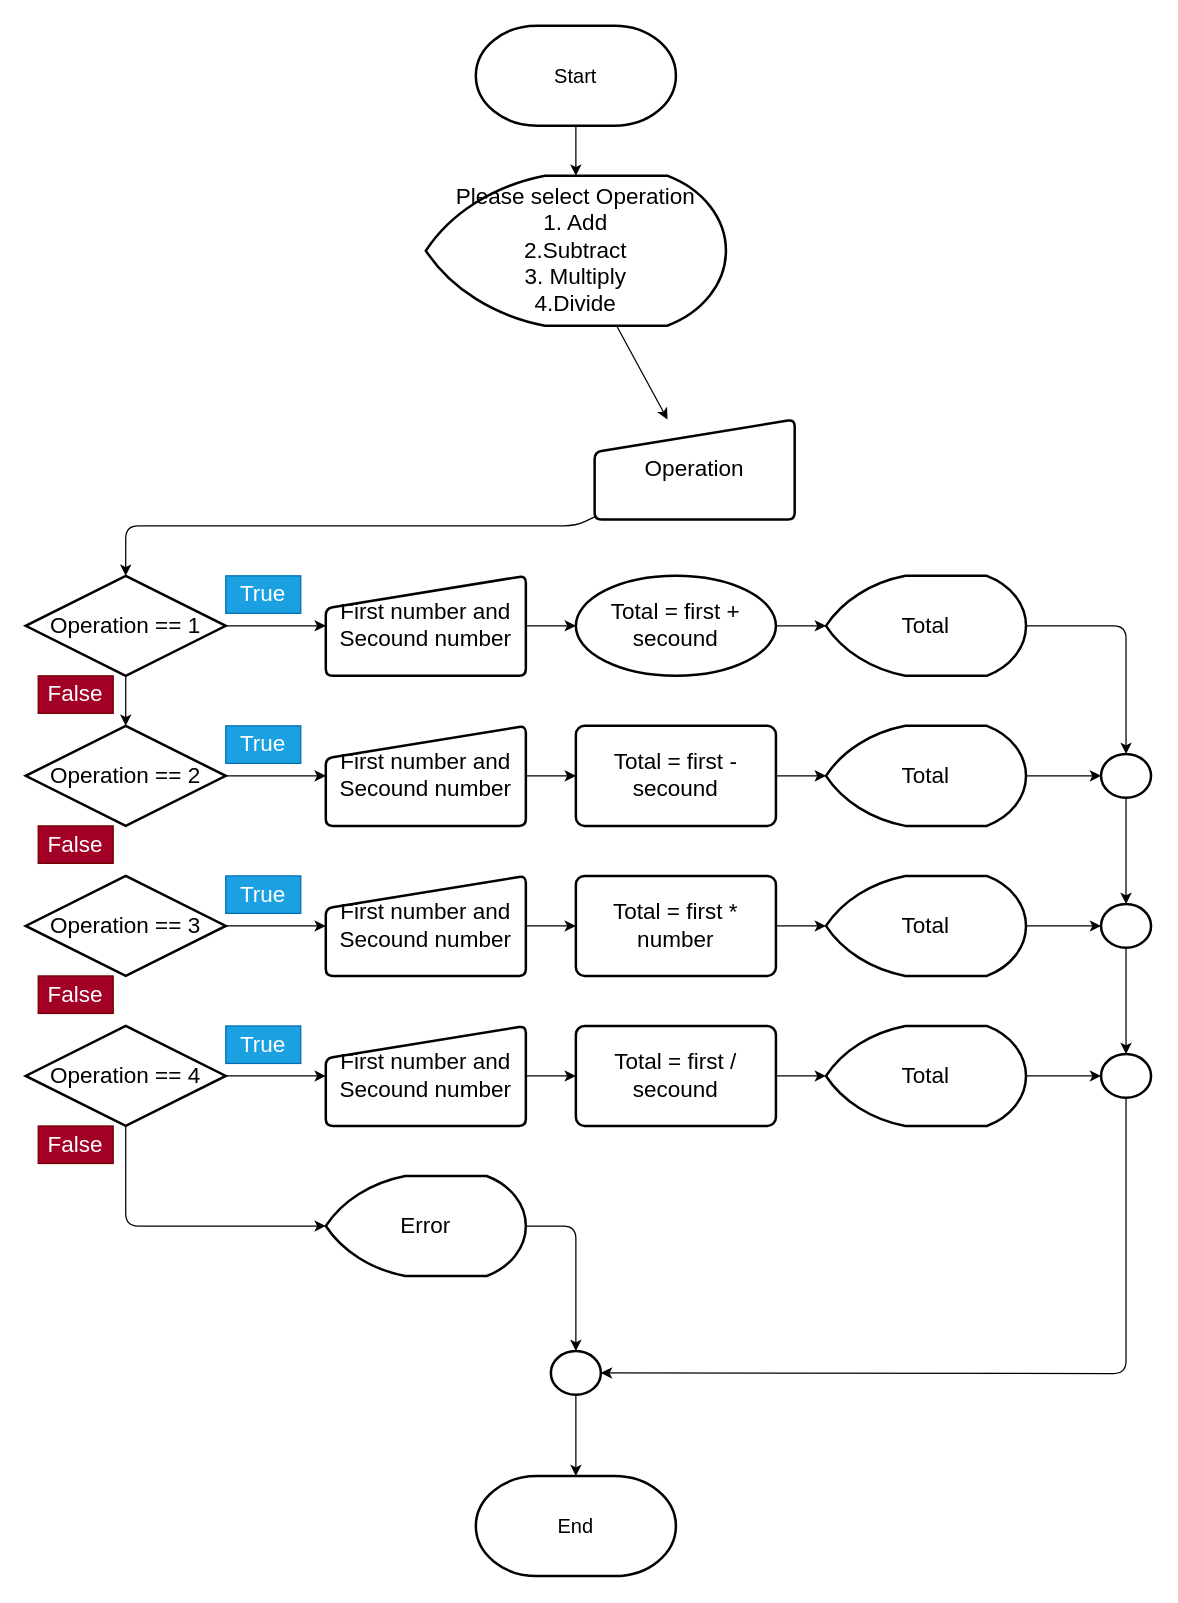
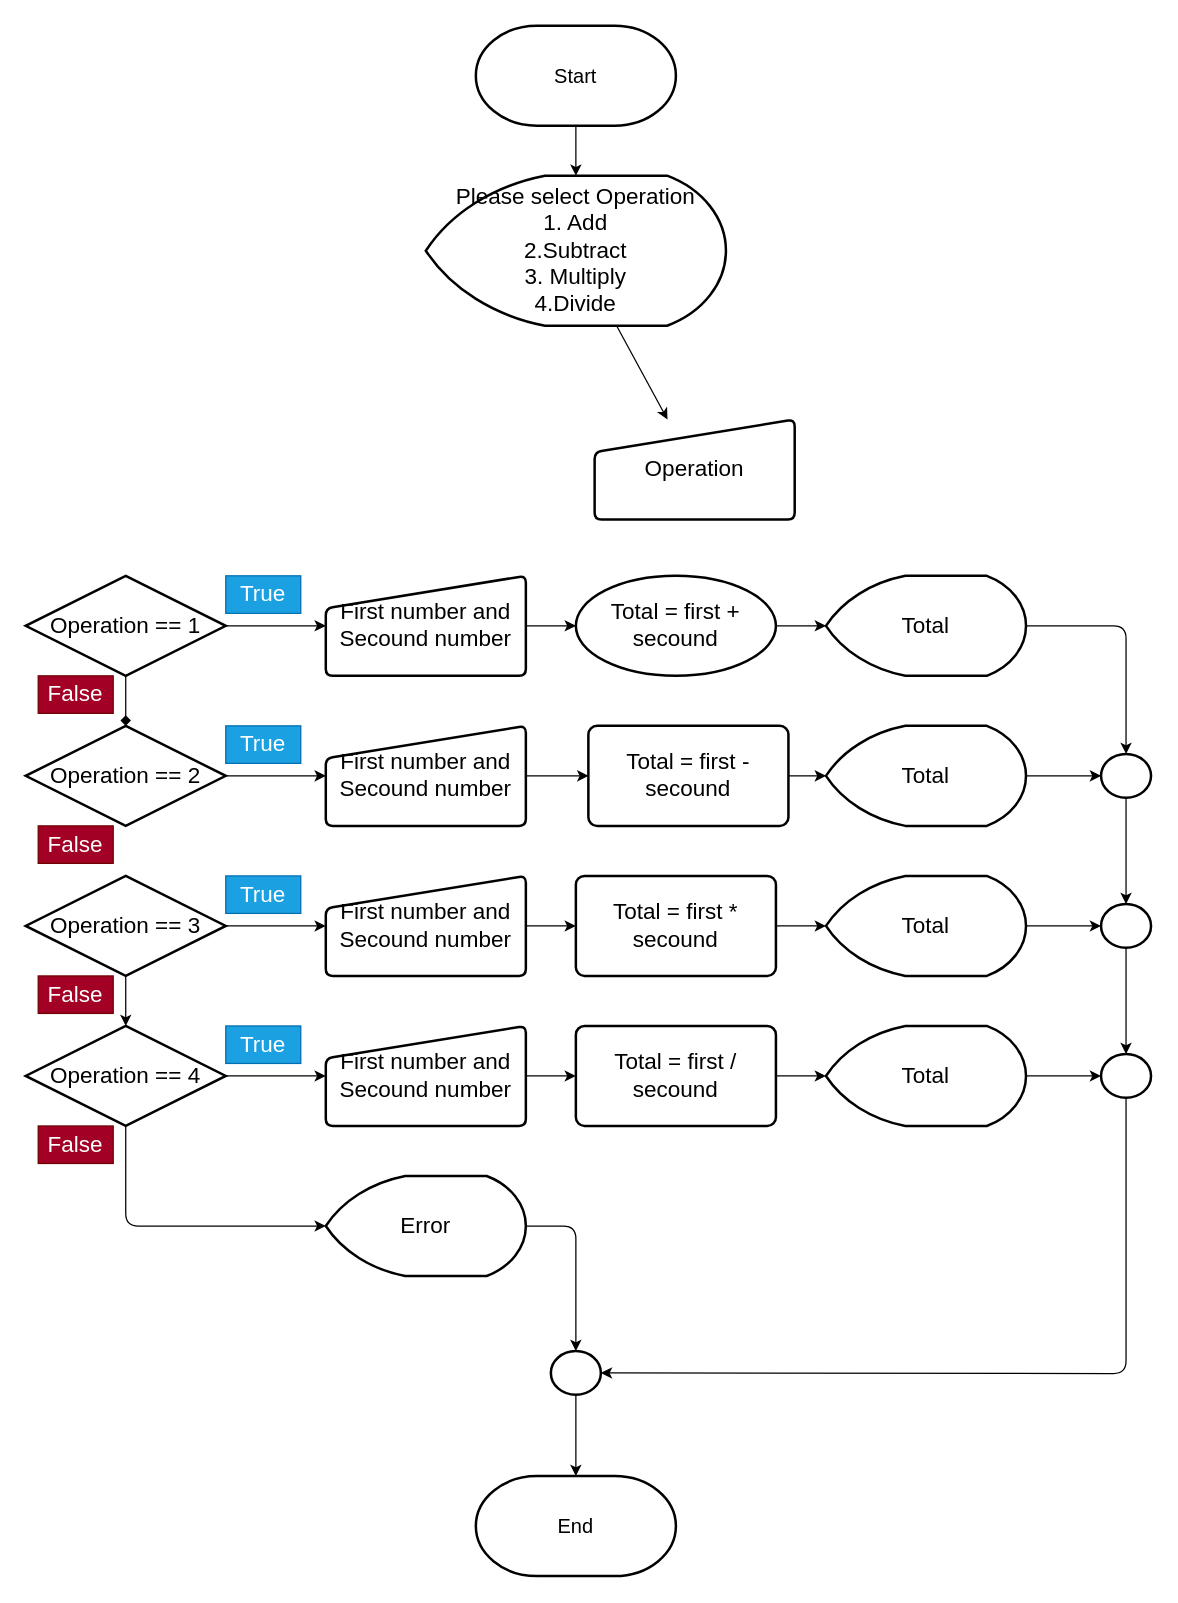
edge "Operation" -> "Operation == 1": removed
edge "Operation == 1" -> "Operation == 2": arrowhead classic -> diamond
node "Total = first - secound": moved (676, 776) -> (688, 776)
node "Total = first * number": label "Total = first * number" -> "Total = first * secound"
edge "Operation == 3" -> "Operation == 4": added
